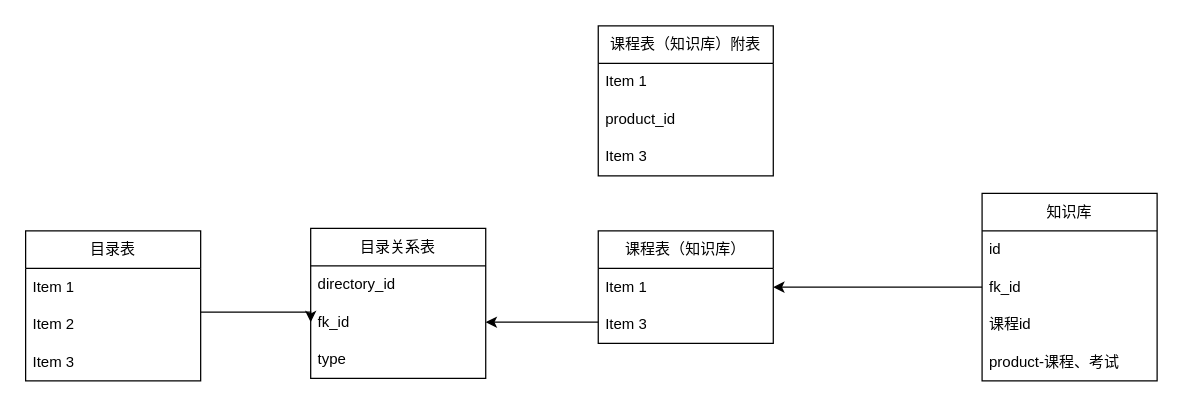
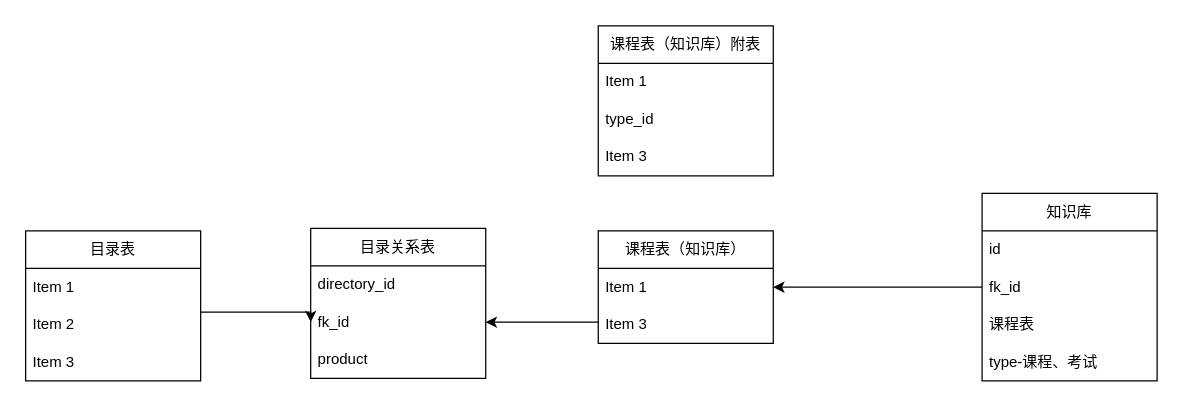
node "product_id": label "product_id" -> "type_id"
node "课程id": label "课程id" -> "课程表"
node "type": label "type" -> "product"
node "product-课程、考试": label "product-课程、考试" -> "type-课程、考试"
